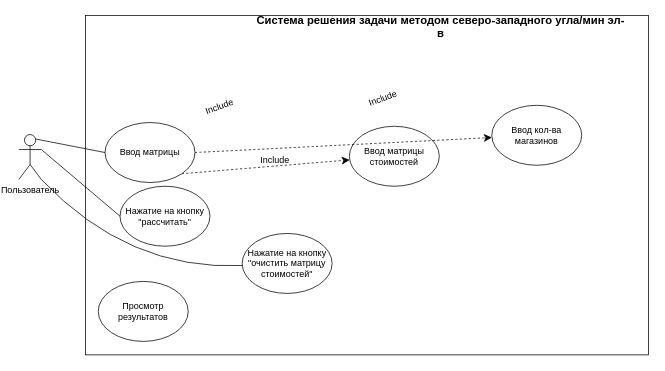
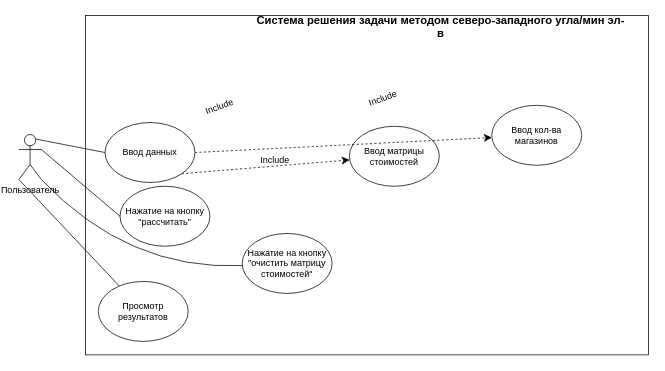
node "Ввод матрицы": label "Ввод матрицы" -> "Ввод данных"
edge "Пользователь" -- "Просмотр результатов": added
